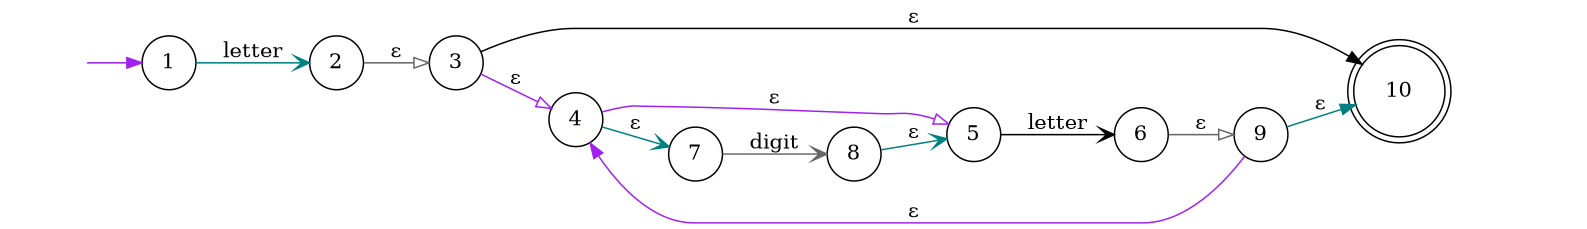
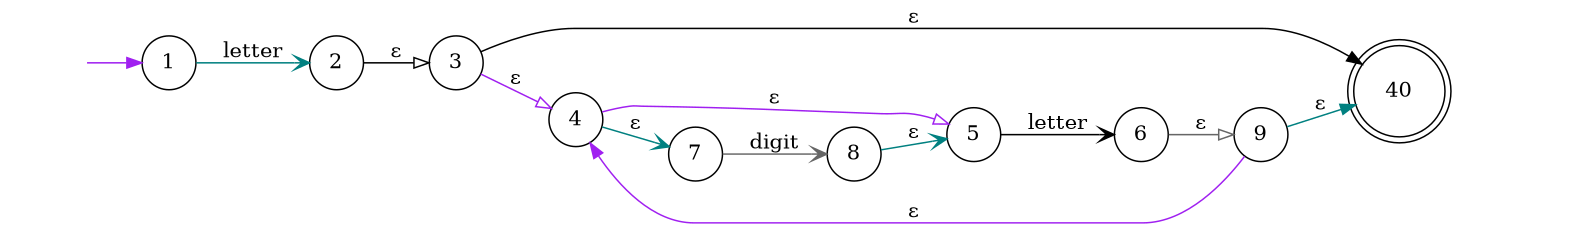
edge "2" -> "3": color gray40 -> black
node "10": label "10" -> "40"
